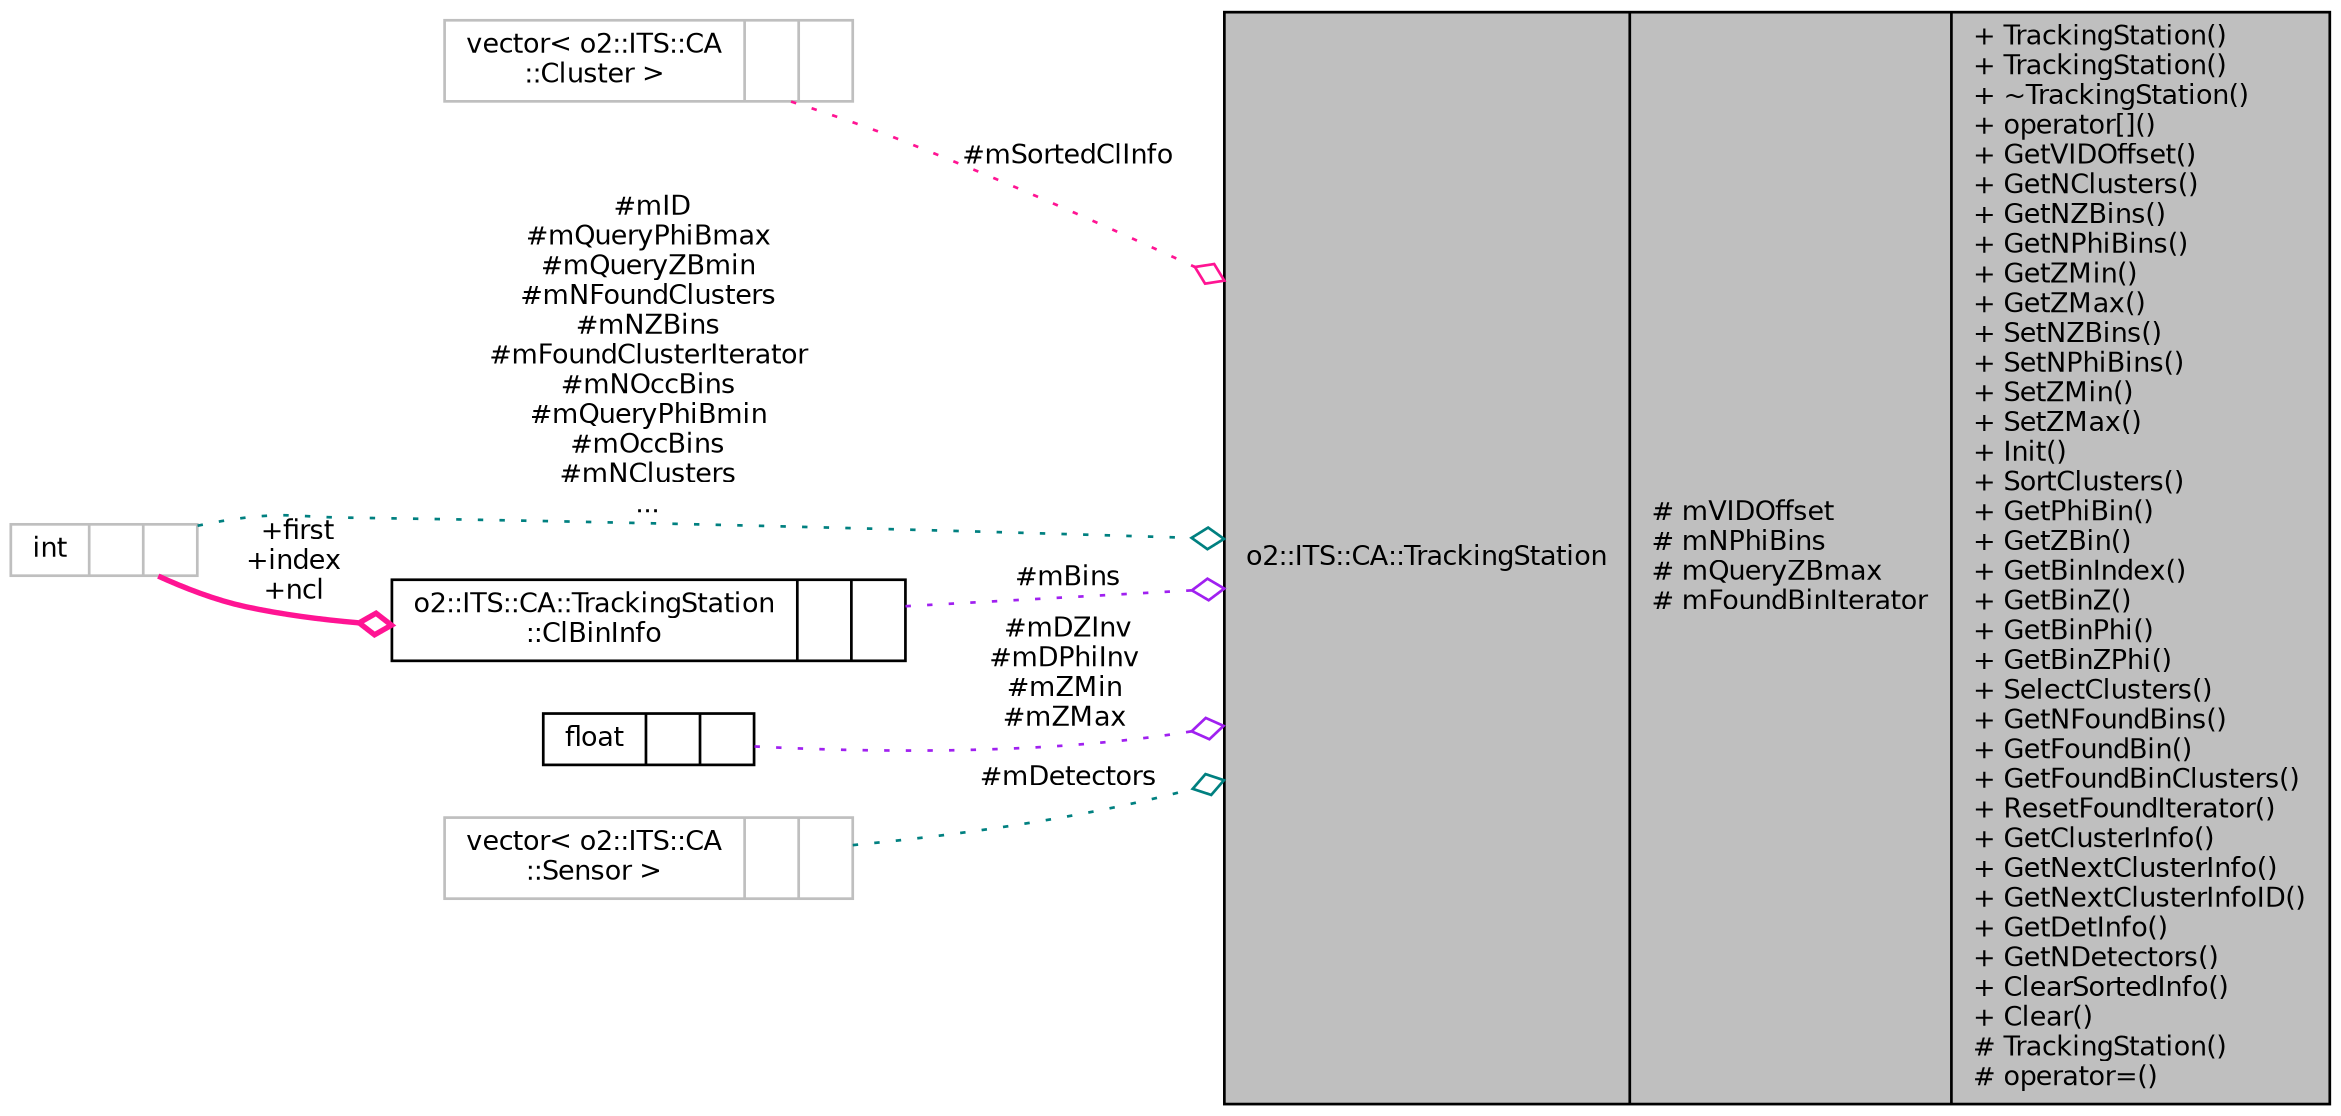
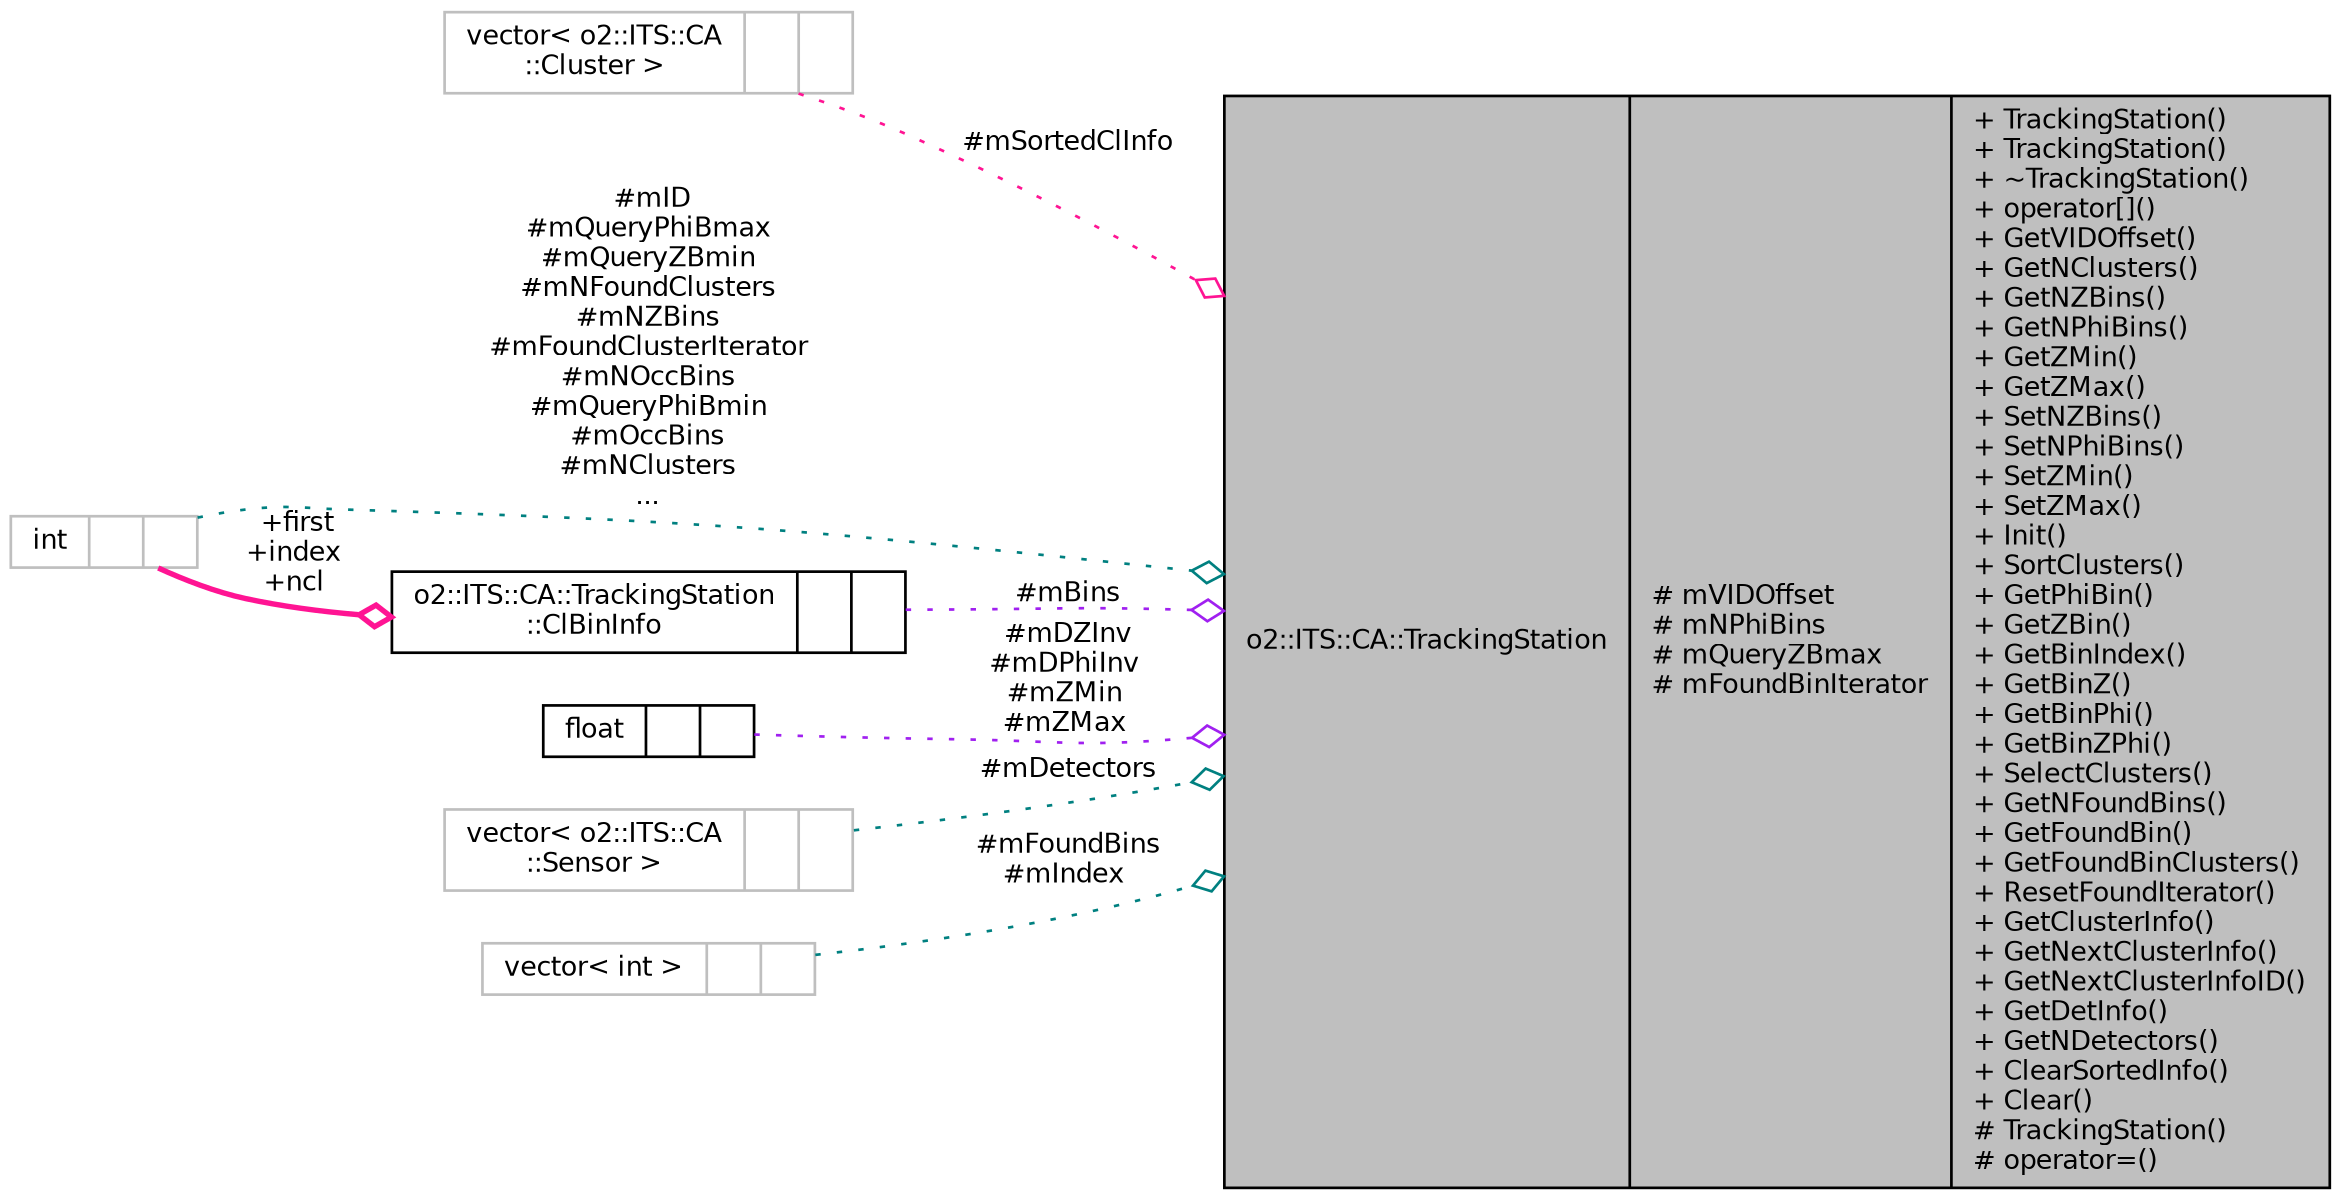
node "vector< int >": added
